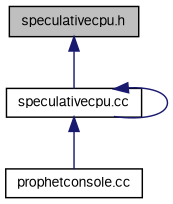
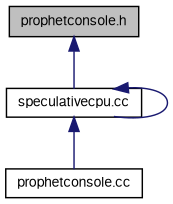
node "speculativecpu.h": label "speculativecpu.h" -> "prophetconsole.h"
